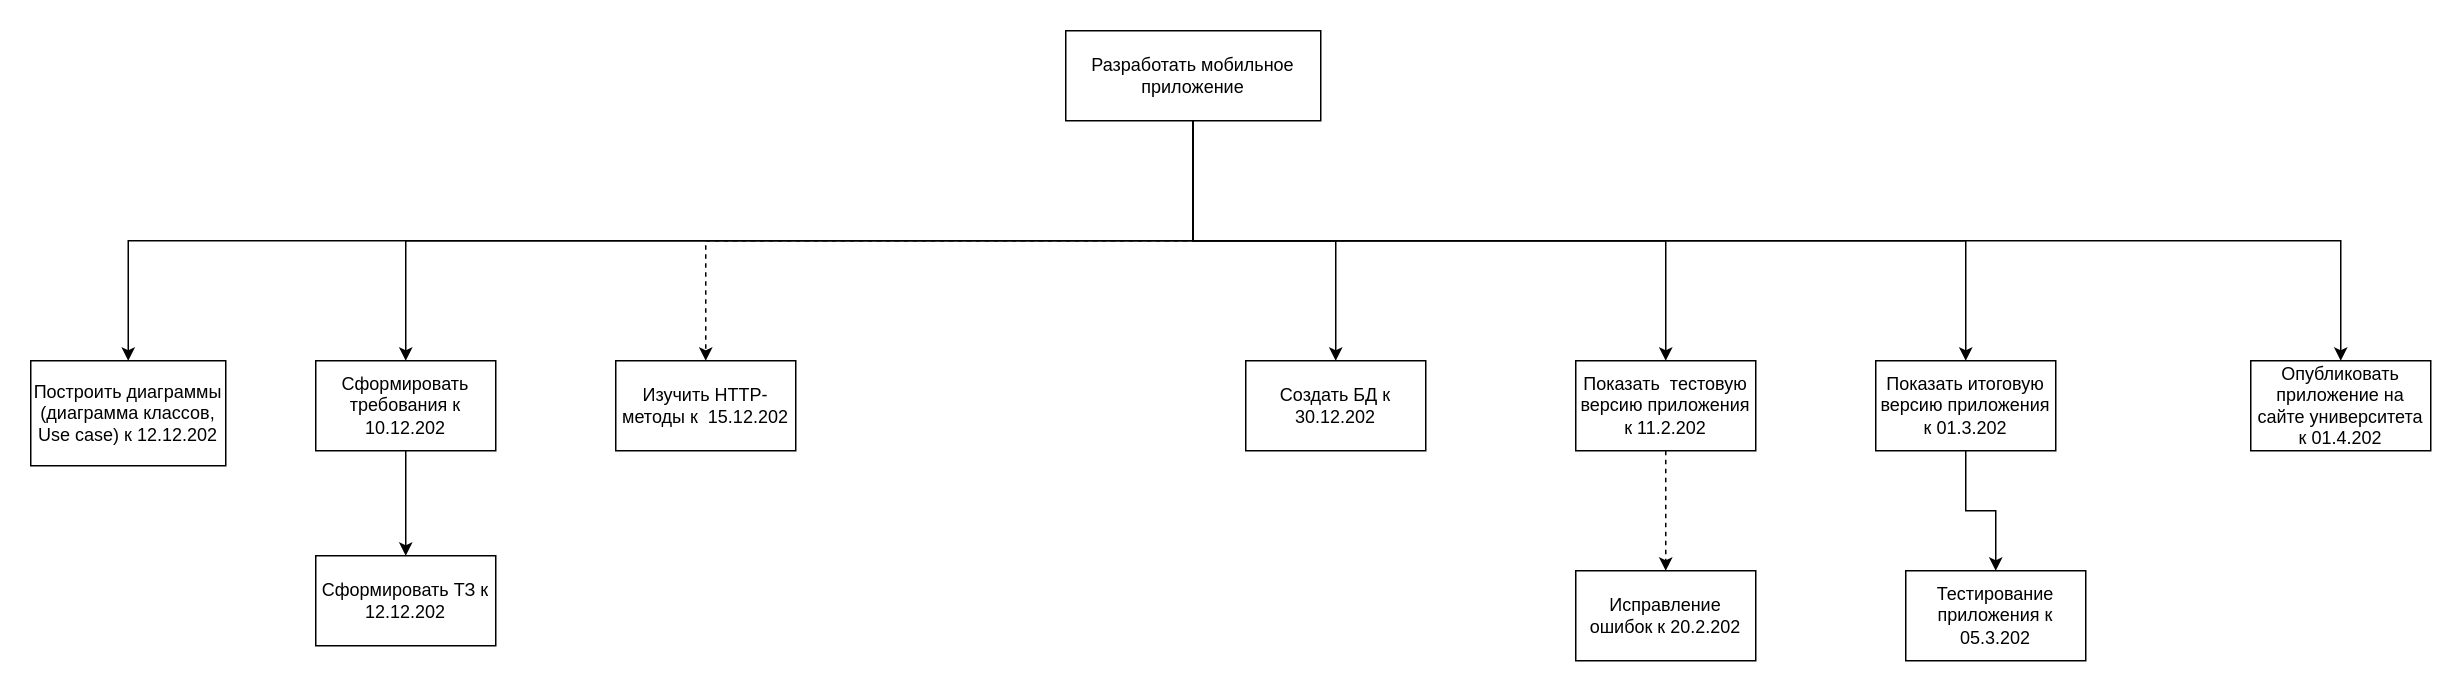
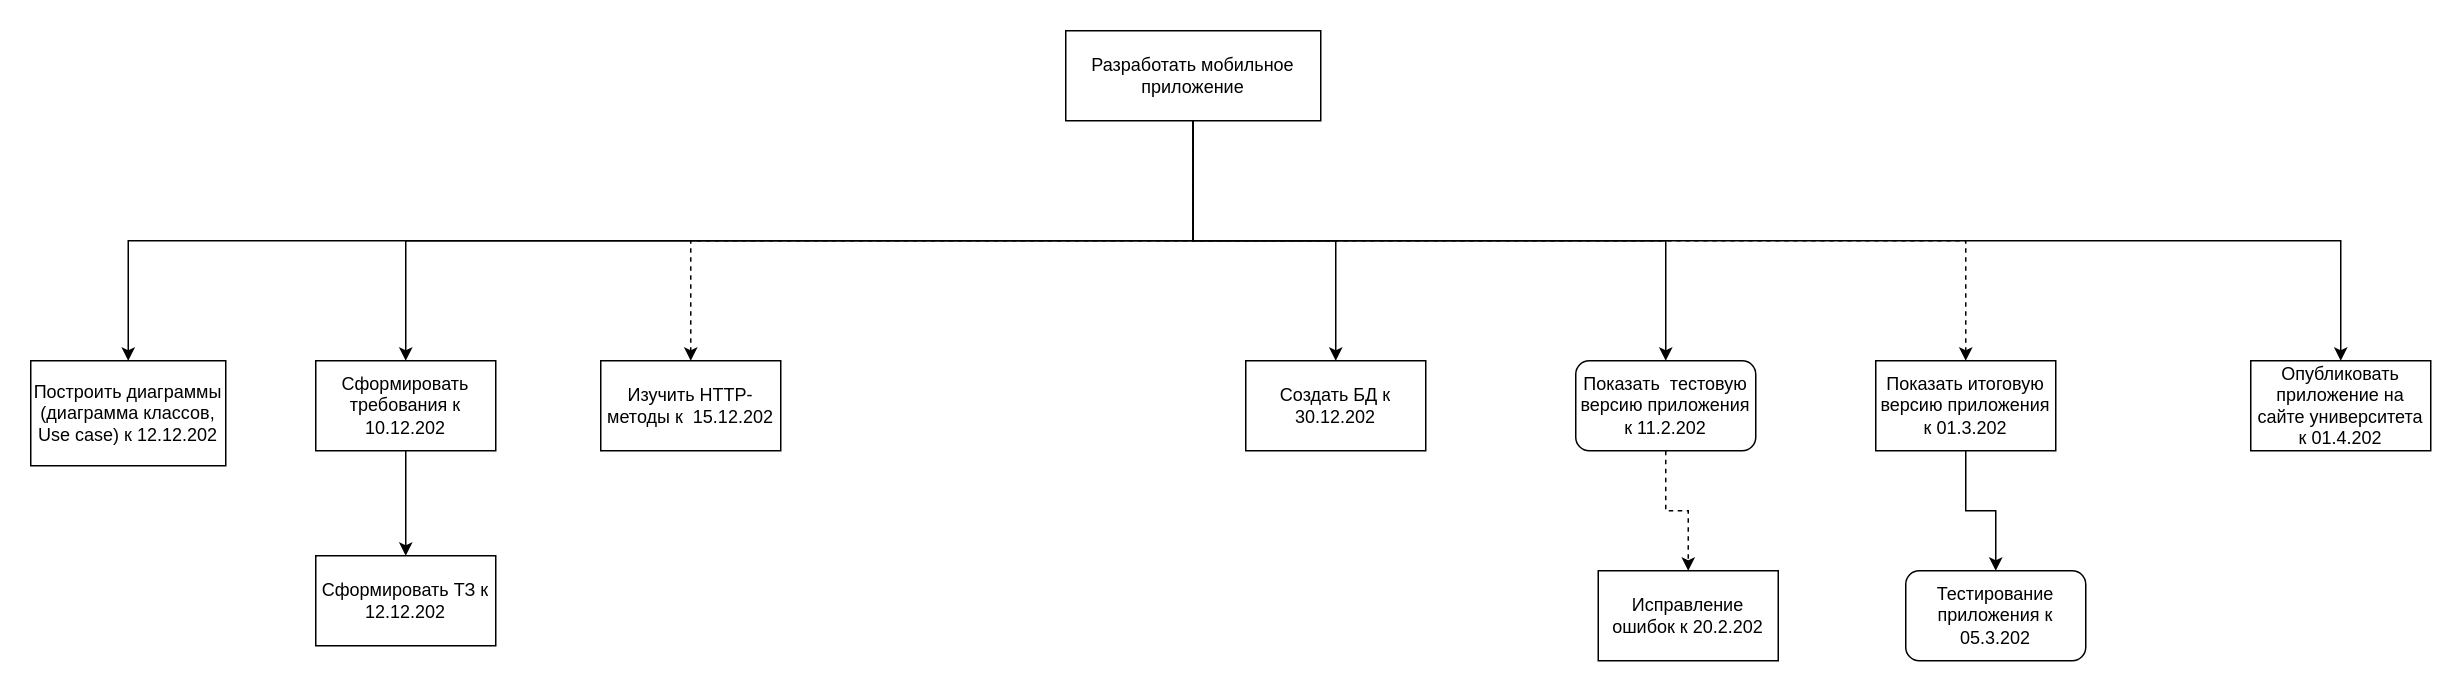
edge "Разработать мобильное приложение" -> "Показать итоговую версию приложения к 01.3.202": style solid -> dashed
node "Изучить HTTP-методы к 15.12.202": moved (706, 406) -> (691, 406)
node "Показать тестовую версию приложения к 11.2.202": shape rectangle -> rounded rectangle
node "Исправление ошибок к 20.2.202": moved (1666, 616) -> (1688, 616)
node "Тестирование приложения к 05.3.202": shape rectangle -> rounded rectangle
